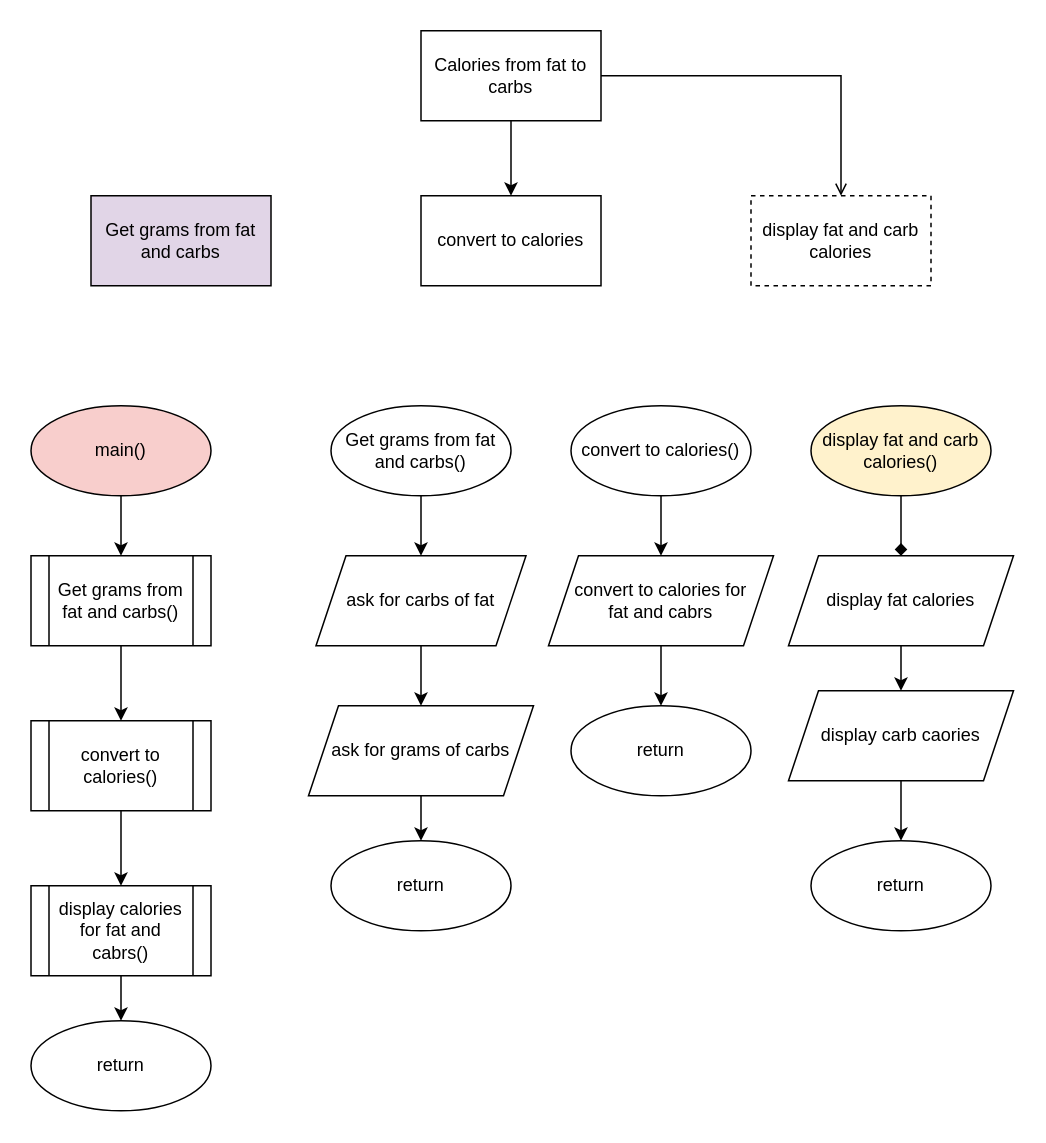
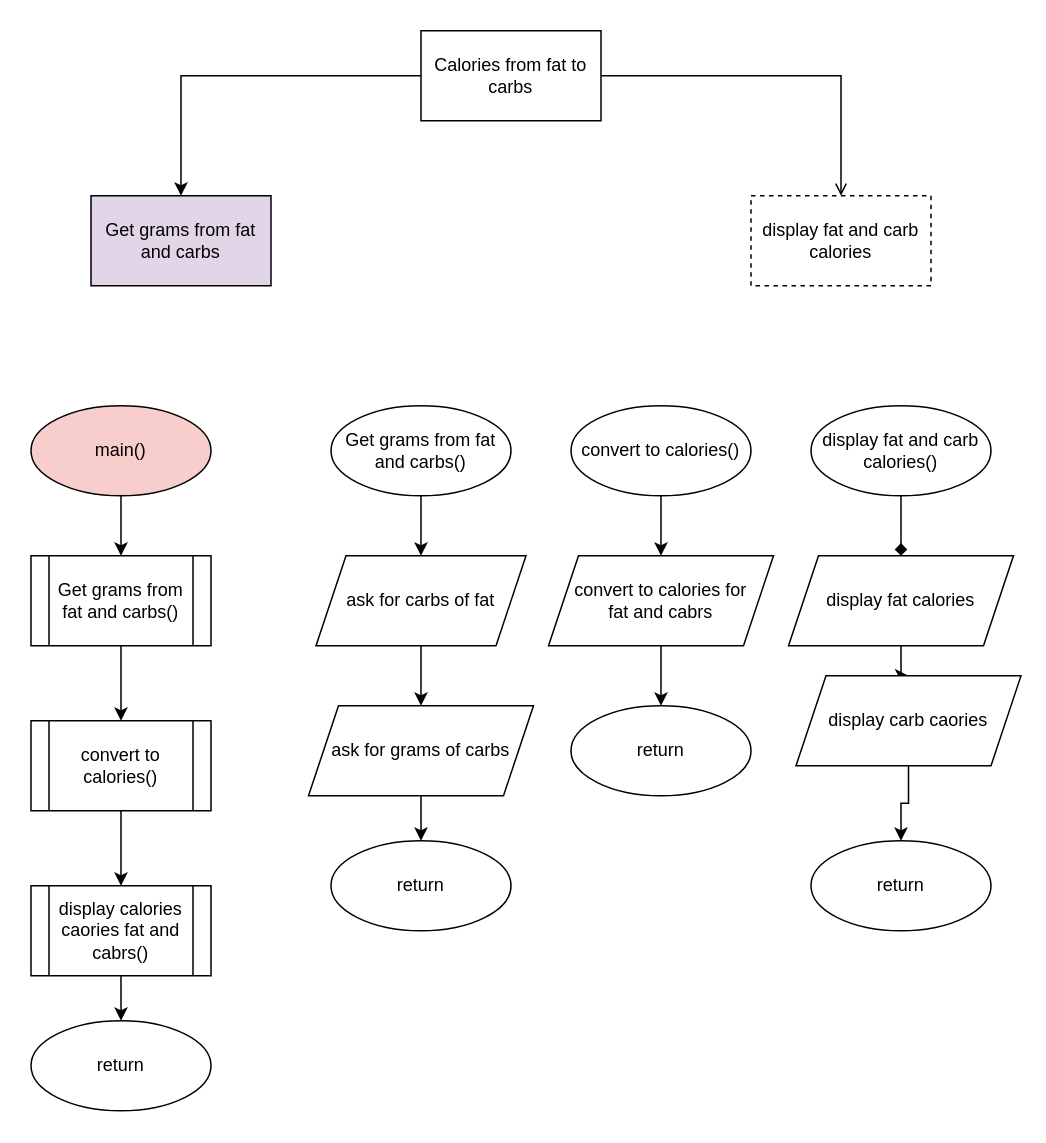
edge "Calories from fat to carbs" -> "Get grams from fat and carbs": added
edge "Calories from fat to carbs" -> "convert to calories": removed
node "convert to calories": removed
node "display fat and carb calories()": fillcolor #fff2cc -> #ffffff
node "display carb caories": moved (901, 736) -> (908, 721)
node "display calories for fat and cabrs()": label "display calories for fat and cabrs()" -> "display calories caories fat and cabrs()"
